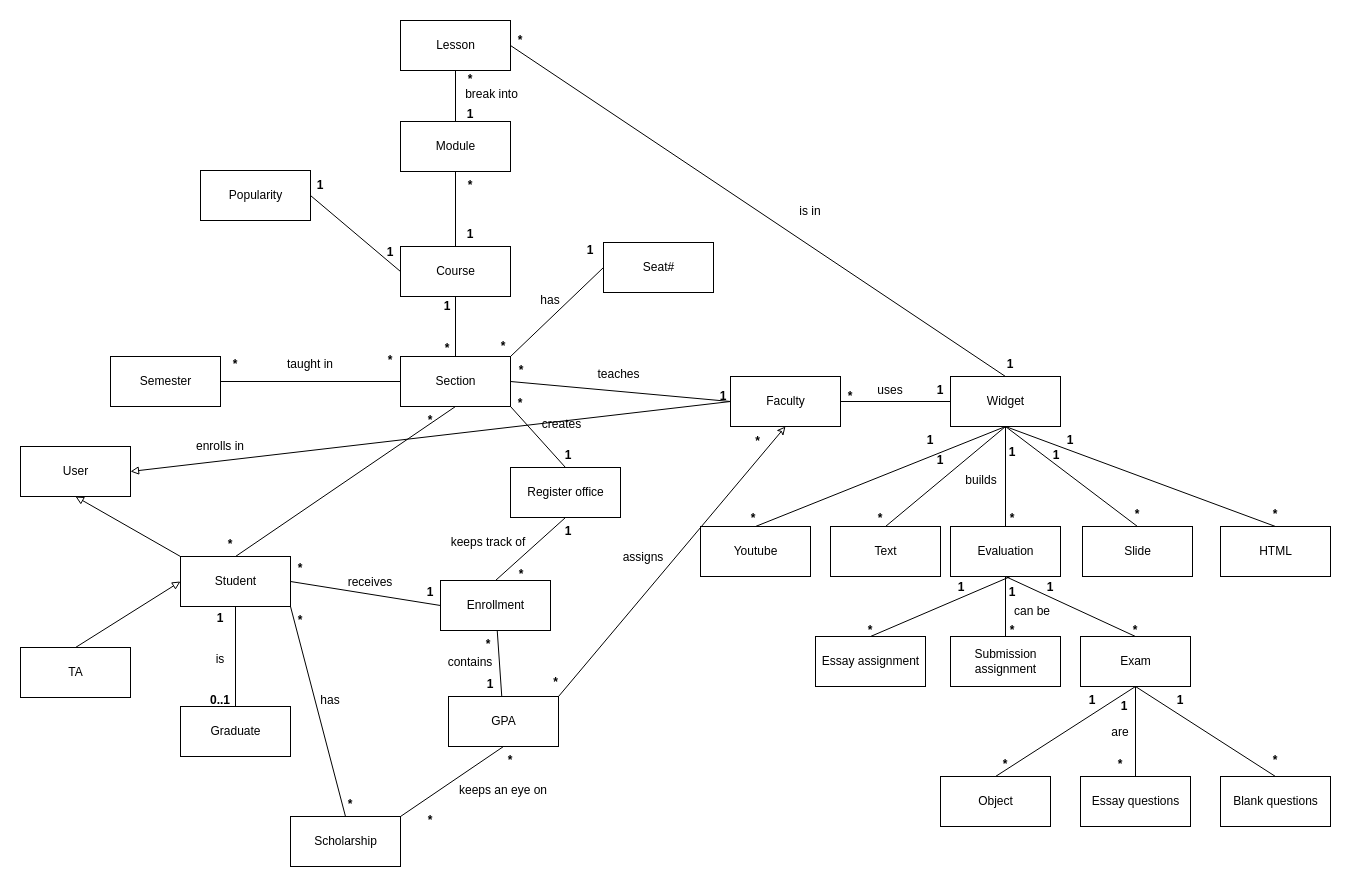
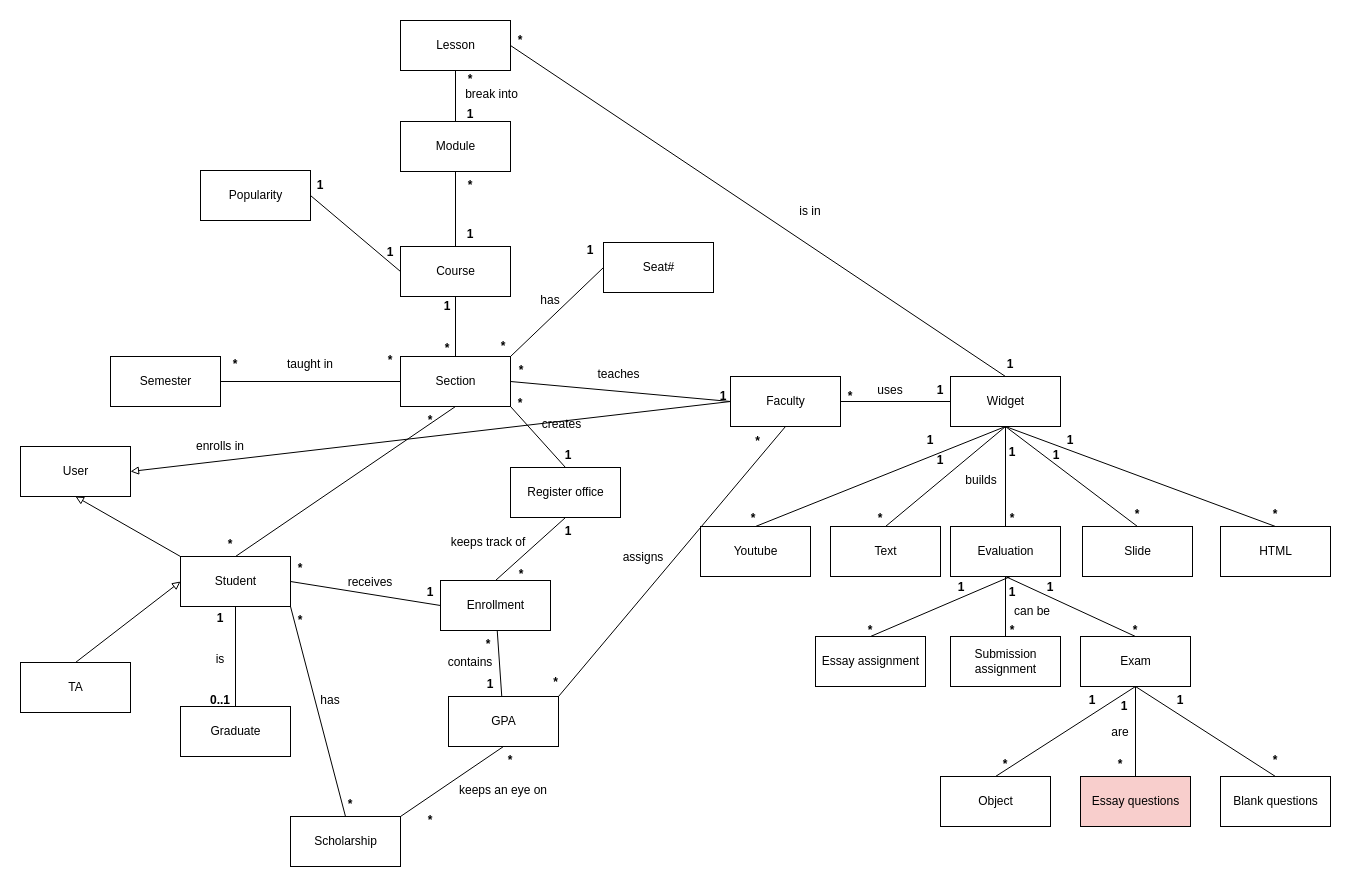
edge "GPA" -> "Faculty": arrowhead classic -> none
node "TA": moved (76, 673) -> (76, 688)
node "Essay questions": fillcolor #ffffff -> #f8cecc
